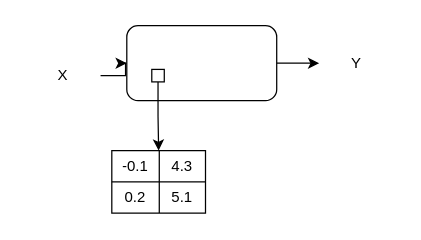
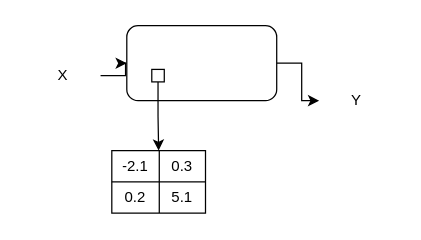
node "Y": moved (357, 63) -> (357, 101)
node "-0.1": label "-0.1" -> "-2.1"
node "4.3": label "4.3" -> "0.3"
